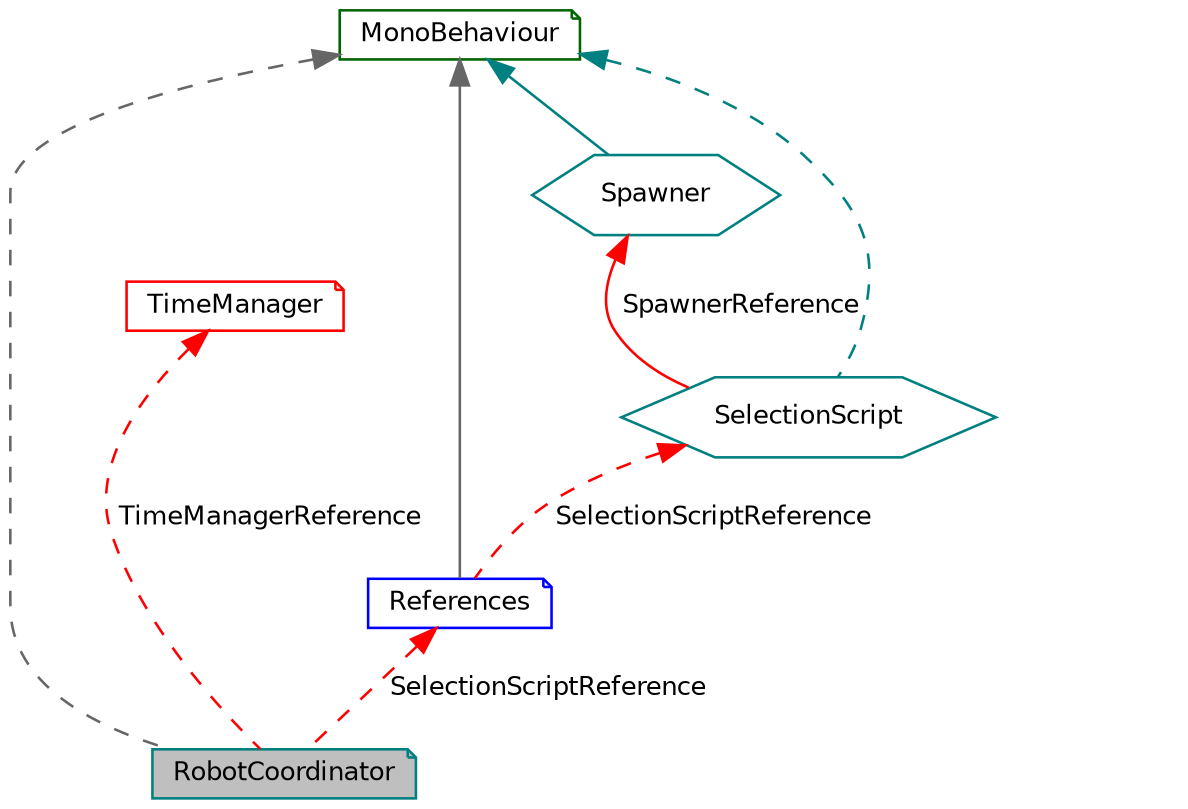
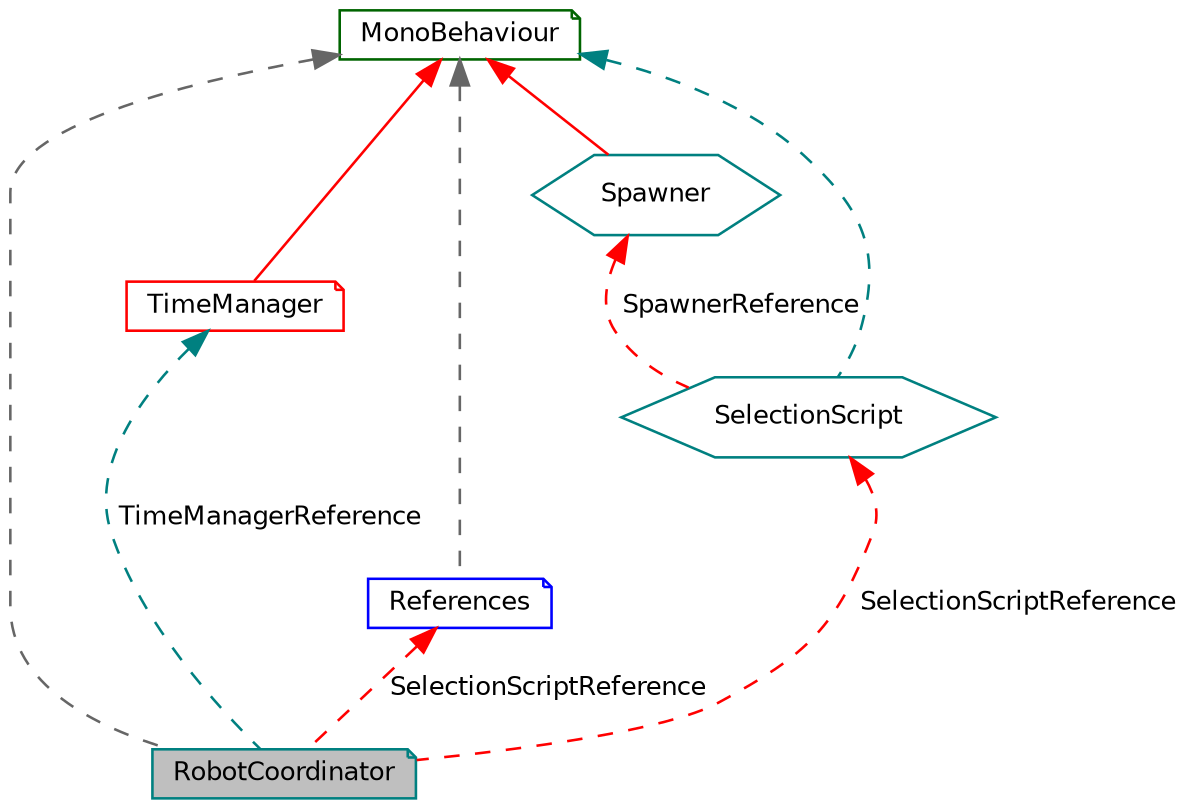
edge "Spawner" -> "MonoBehaviour": color teal -> red
edge "TimeManager" -> "MonoBehaviour": added
edge "References" -> "MonoBehaviour": style solid -> dashed
edge "SelectionScript" -> "Spawner": style solid -> dashed
edge "References" -> "SelectionScript": now "RobotCoordinator" -> "SelectionScript"
edge "RobotCoordinator" -> "TimeManager": color red -> teal
